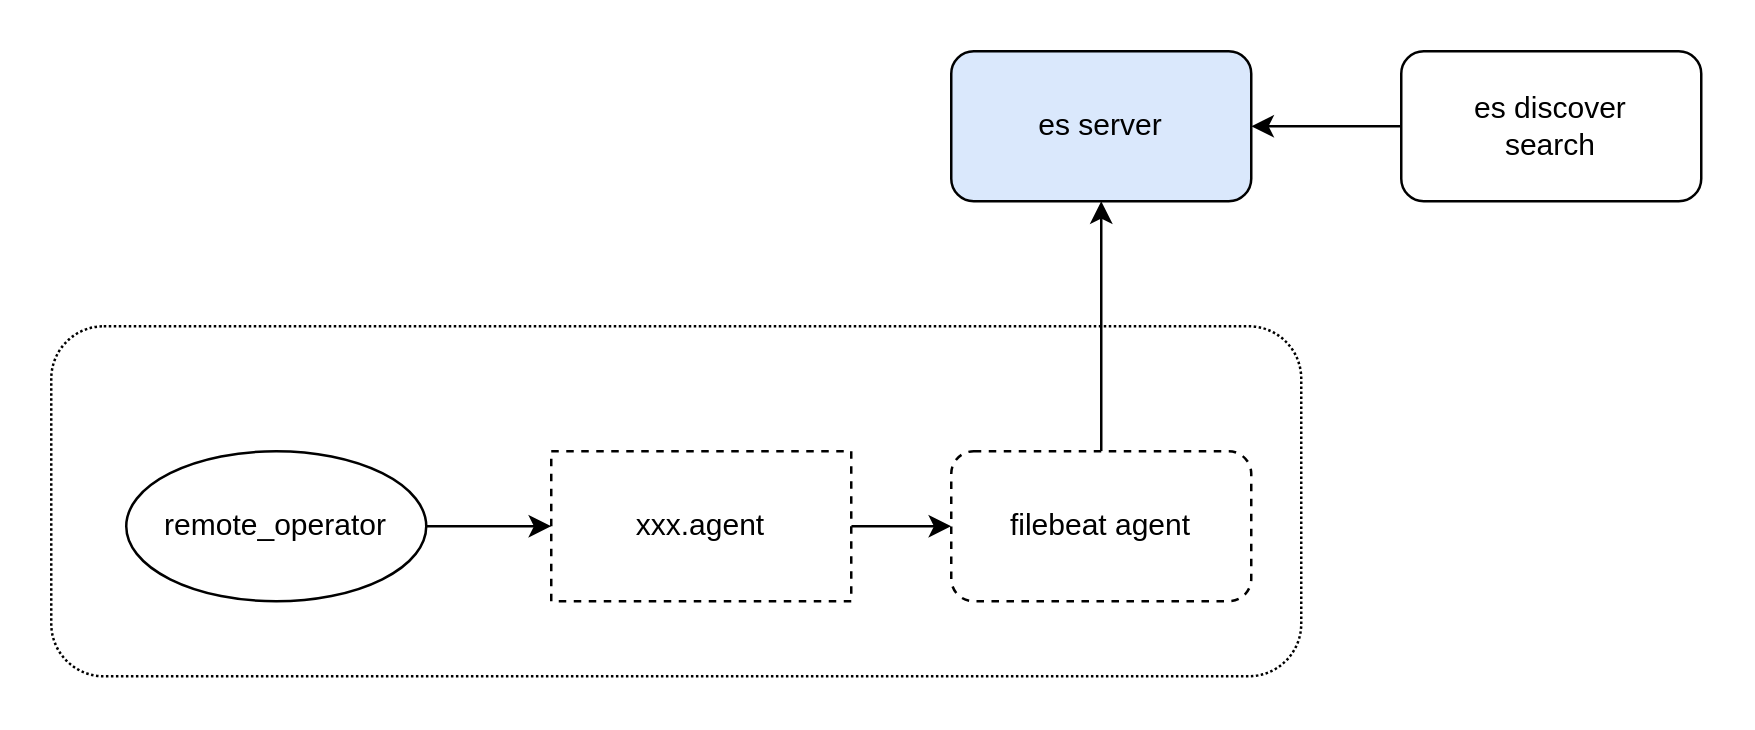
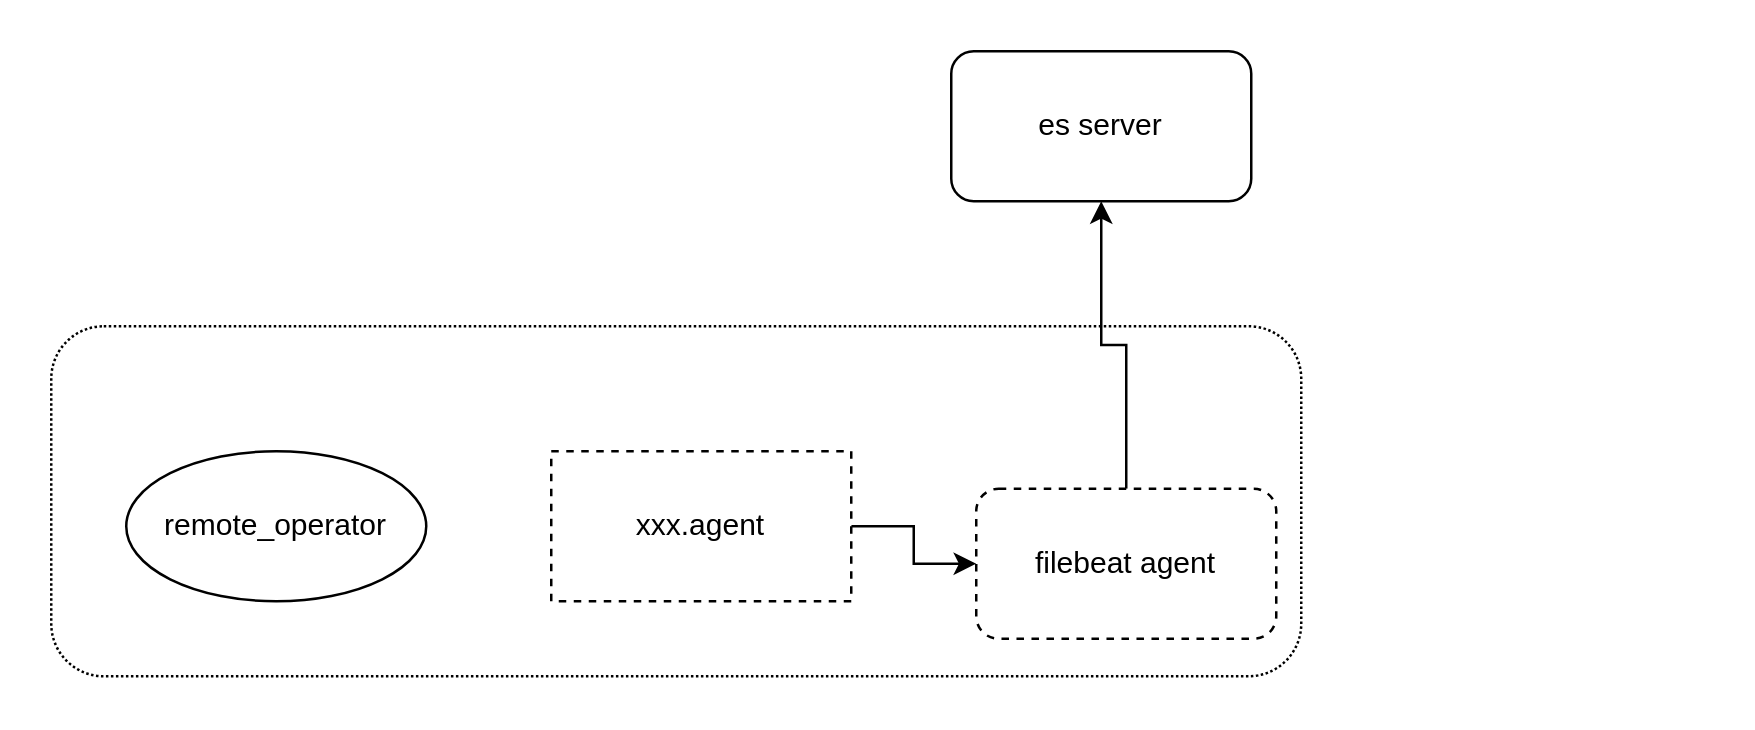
node "es server": fillcolor #dae8fc -> #ffffff
edge "es discover search" -> "es server": removed
node "es discover search": removed
edge "remote_operator" -> "xxx.agent": removed
node "filebeat agent": moved (1101, 526) -> (1126, 564)
